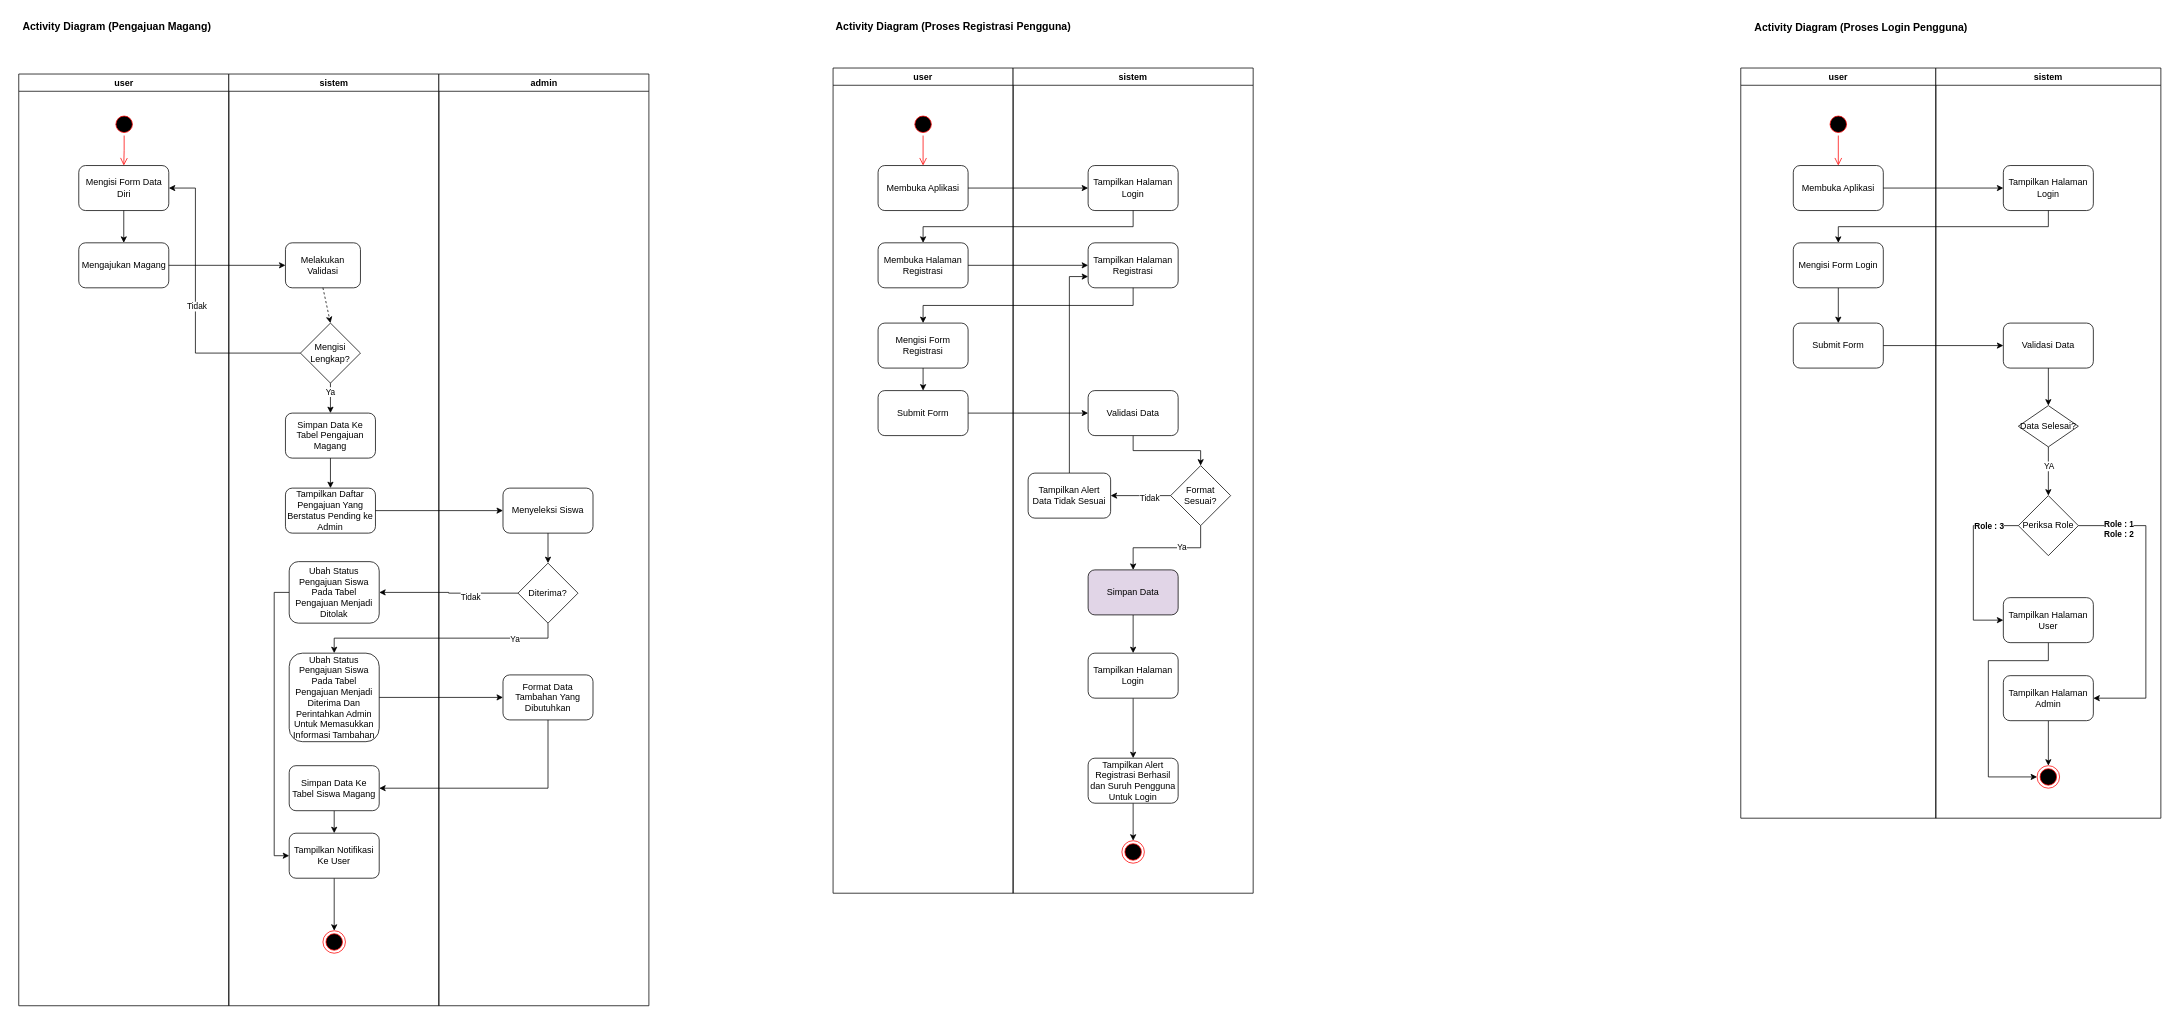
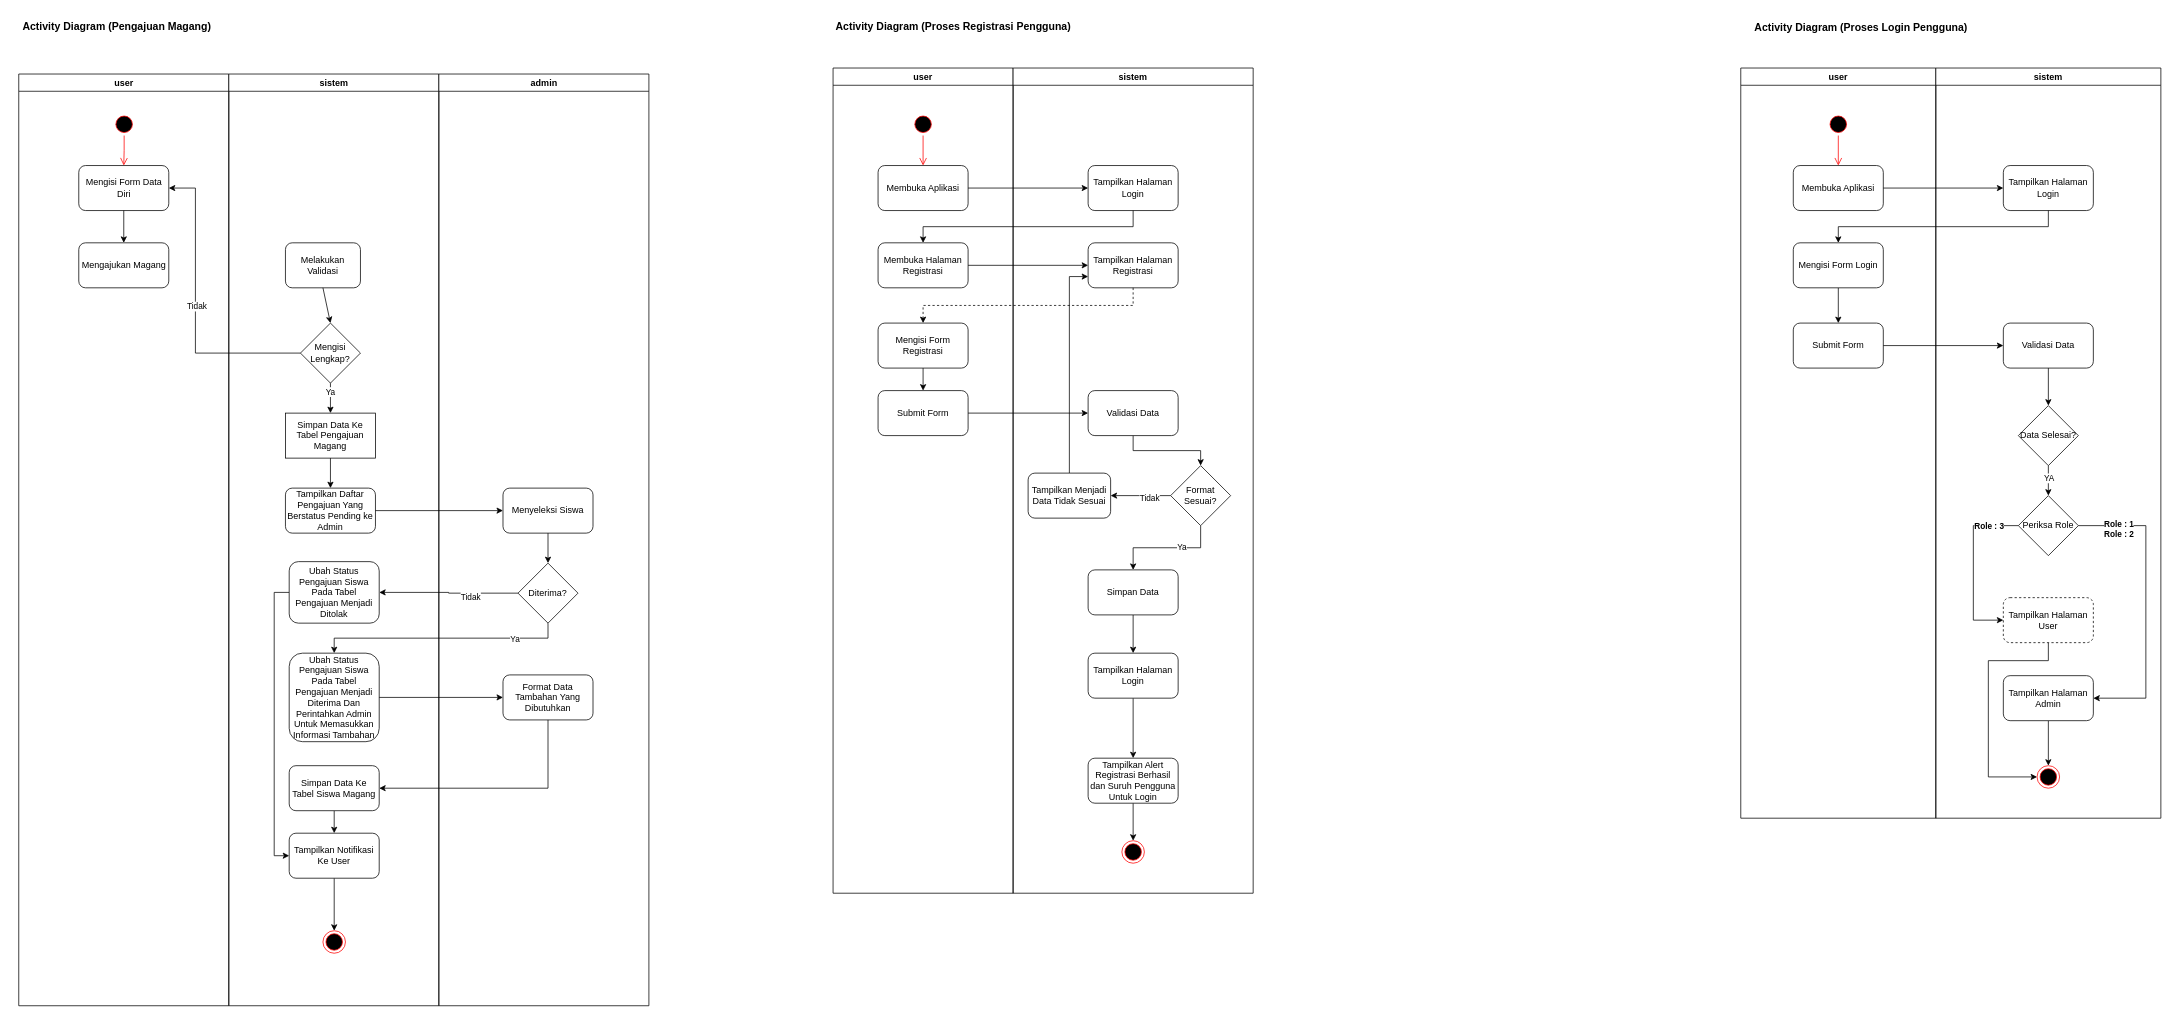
edge "Mengajukan Magang" -> "Melakukan Validasi": removed
edge "Melakukan Validasi" -> "Mengisi Lengkap?": style dashed -> solid
edge "Tampilkan Halaman Registrasi" -> "Mengisi Form Registrasi": style solid -> dashed
node "Data Selesai?": size 60x41 -> 60x60
node "Simpan Data Ke Tabel Pengajuan Magang": shape rounded rectangle -> rectangle
node "Tampilkan Alert Data Tidak Sesuai": label "Tampilkan Alert Data Tidak Sesuai" -> "Tampilkan Menjadi Data Tidak Sesuai"
node "Simpan Data": fillcolor #e1d5e7 -> #ffffff
node "Tampilkan Halaman User": style solid -> dashed
